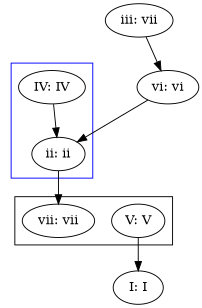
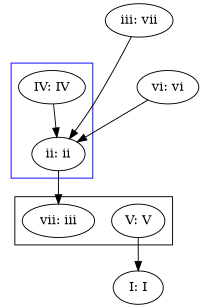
edge "iii: vii" -> "vi: vi": now "iii: vii" -> "ii: ii"
node "vii: vii": label "vii: vii" -> "vii: iii"
